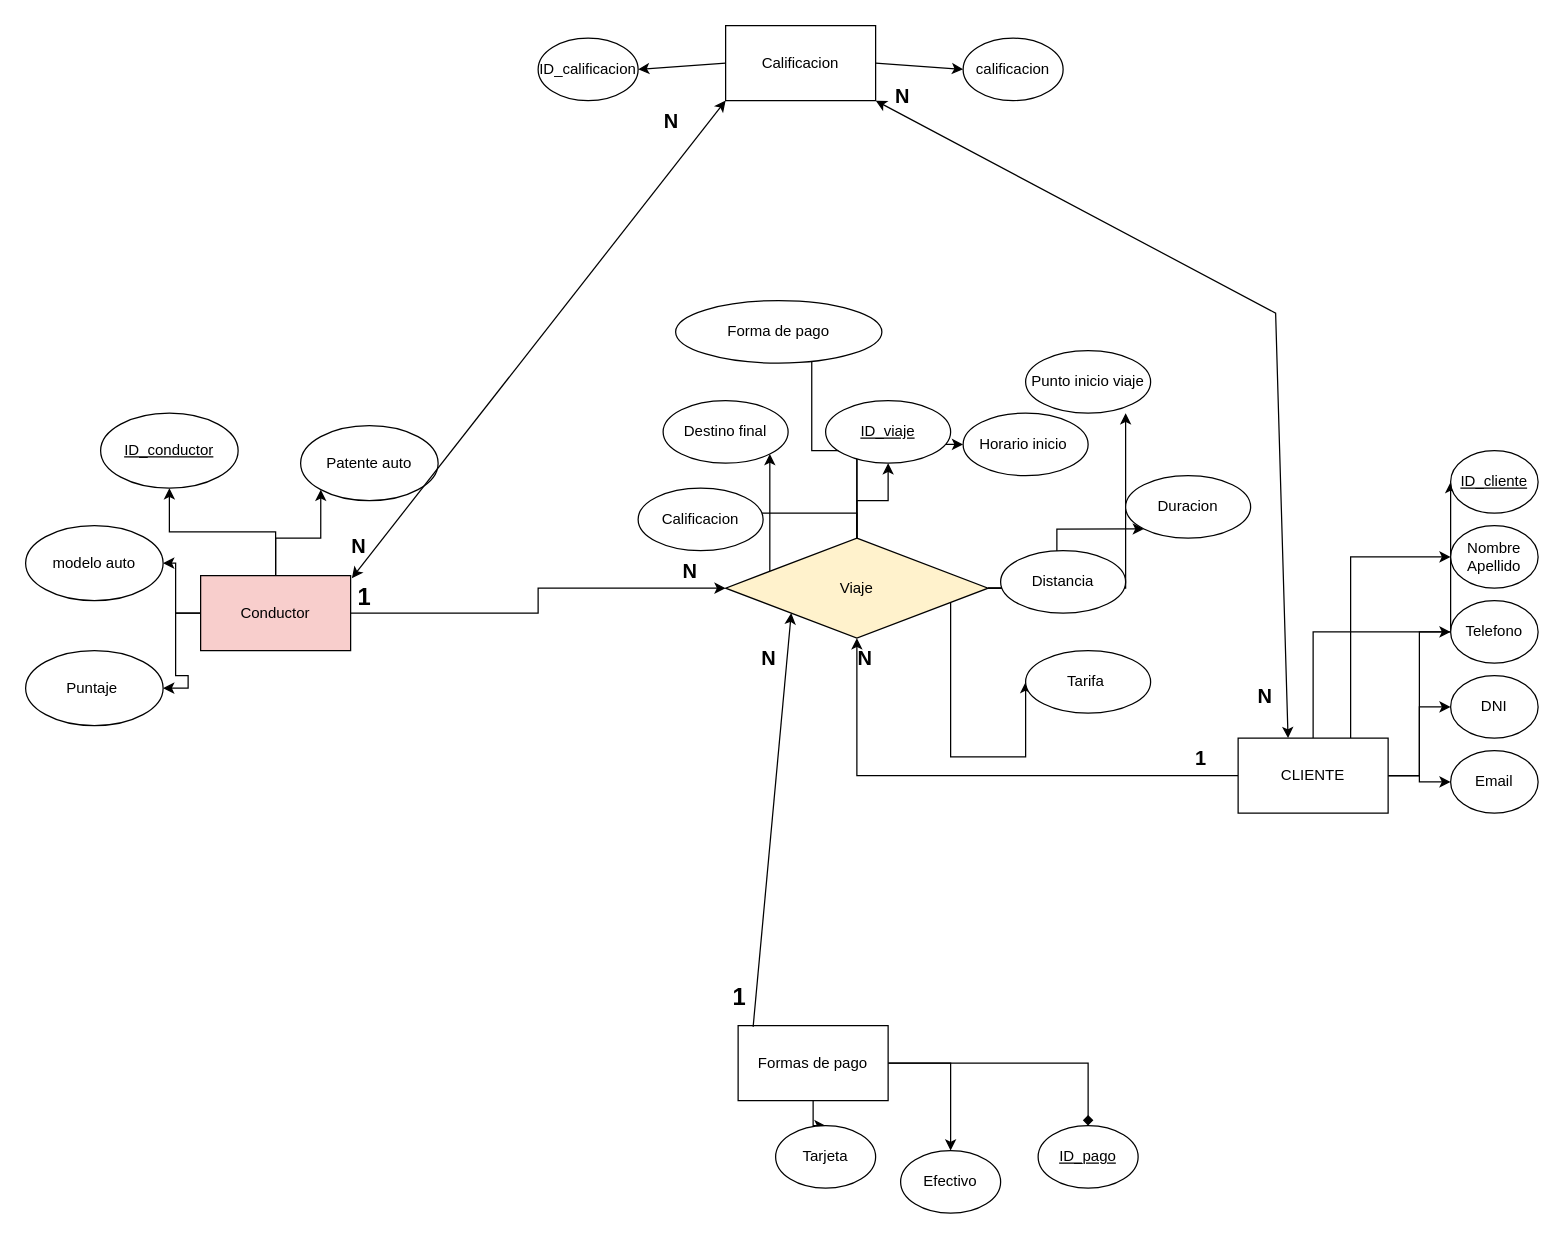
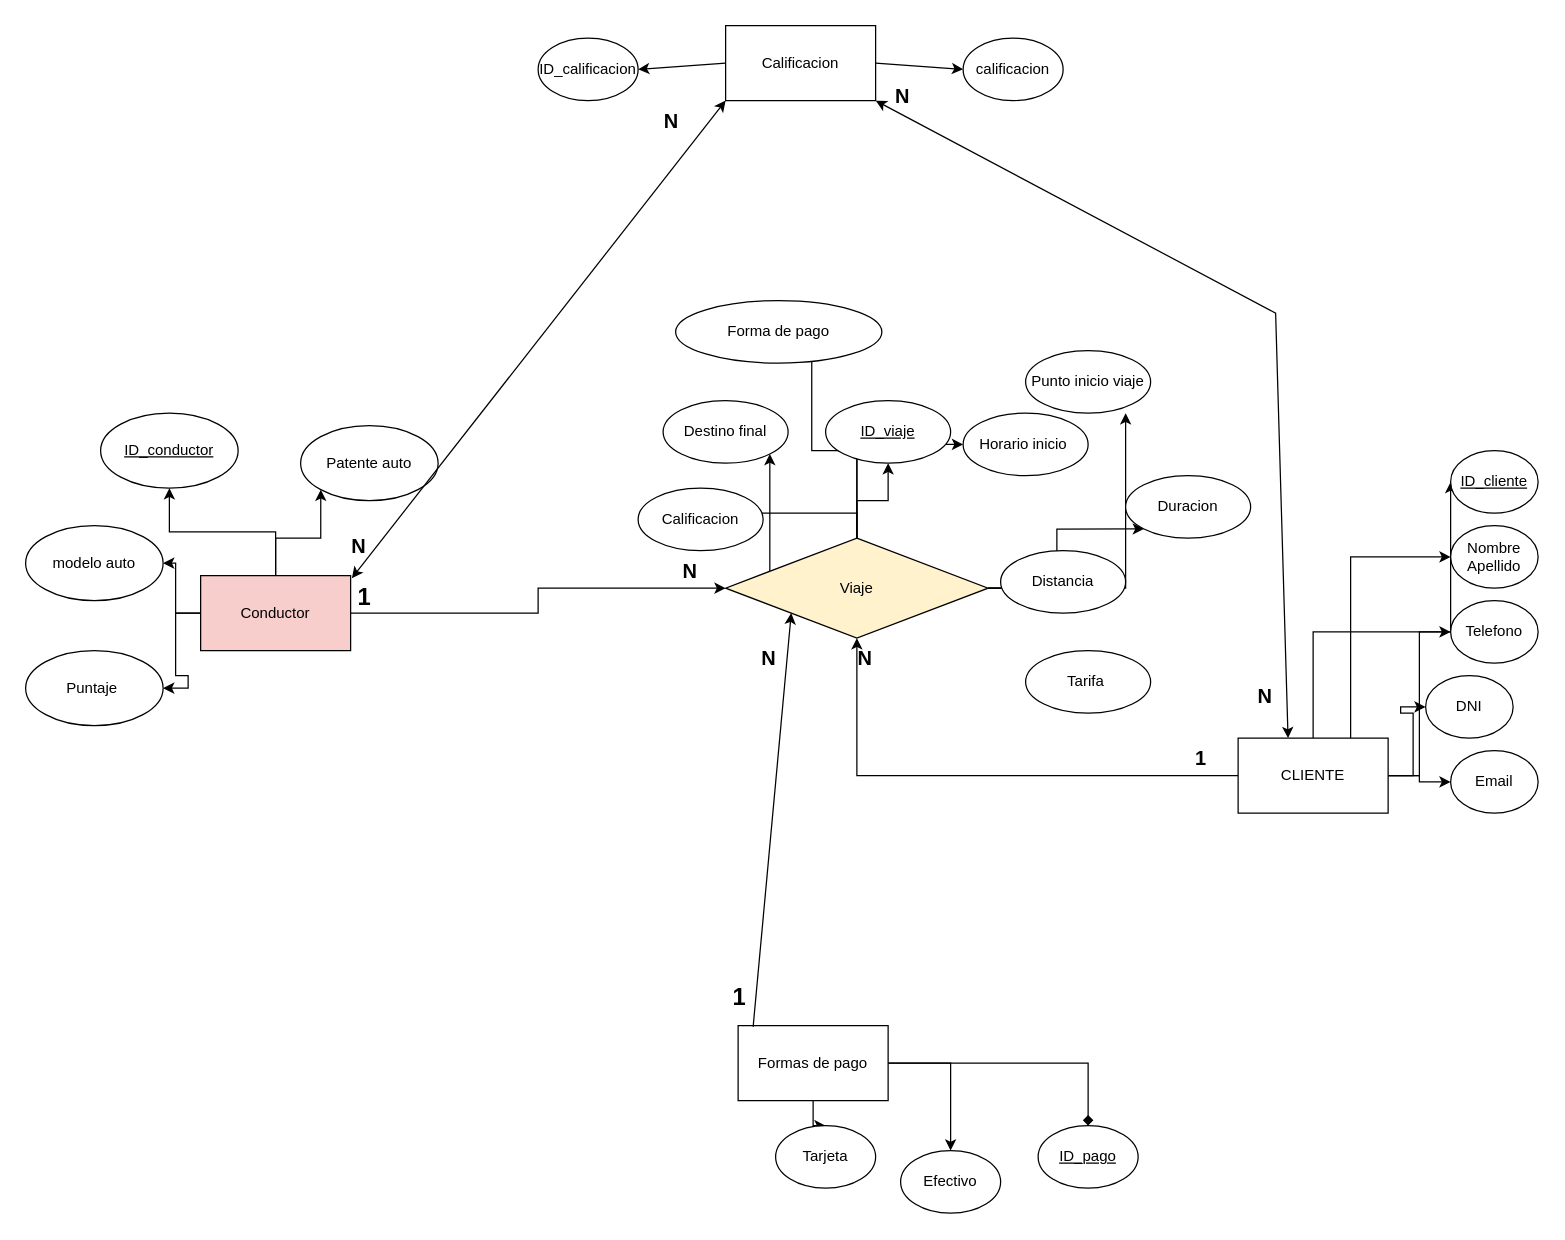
node "DNI": moved (1494, 707) -> (1469, 707)
edge "Viaje" -> "Tarifa": removed
